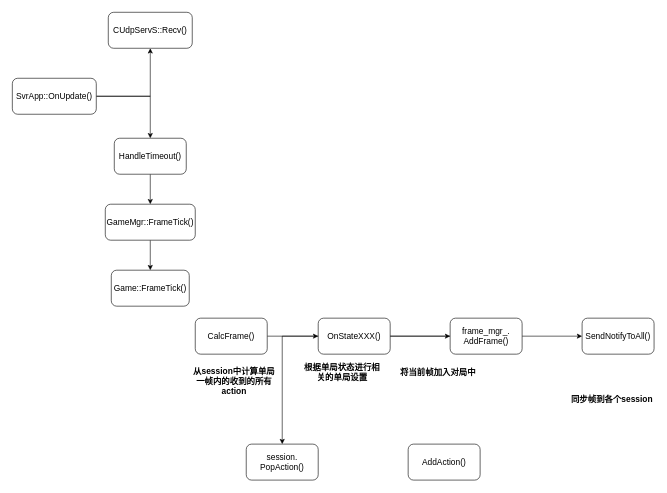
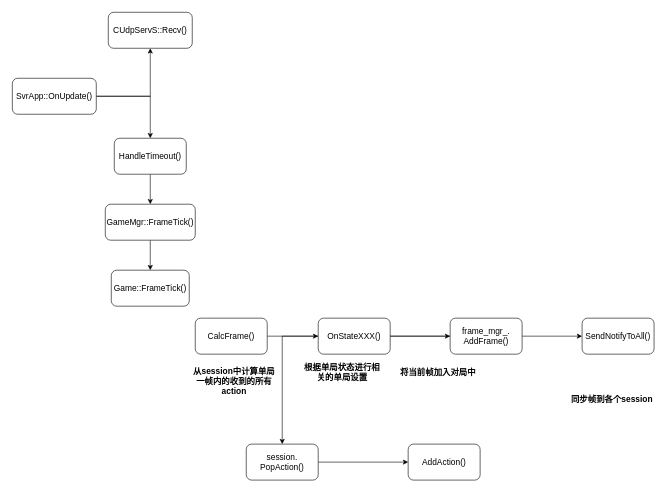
edge "session. PopAction()" -> "AddAction()": added
